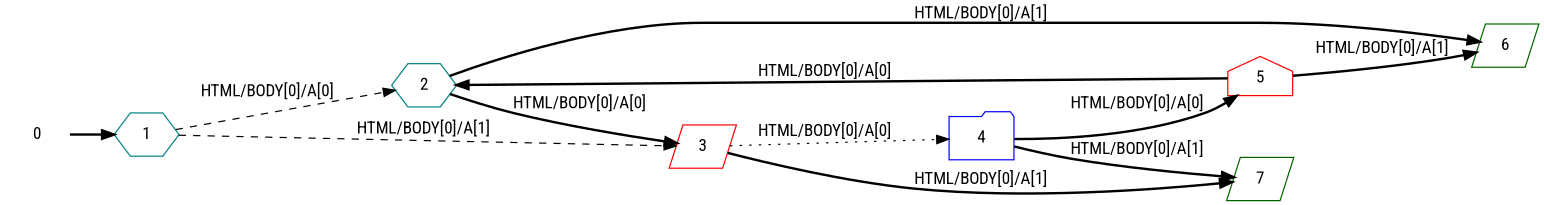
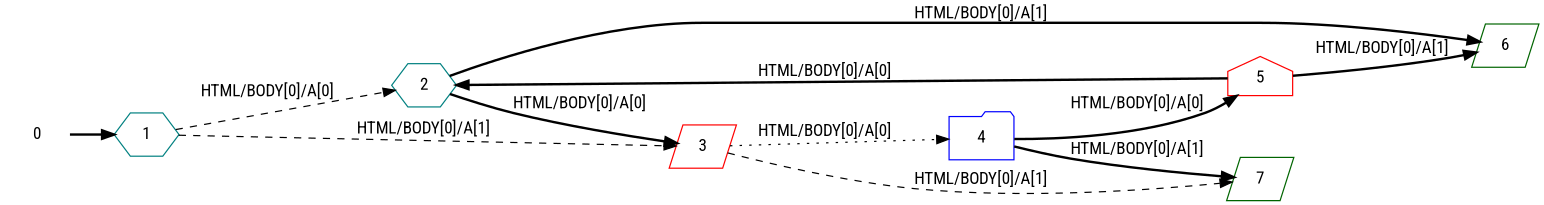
edge "3" -> "7": style bold -> dashed
